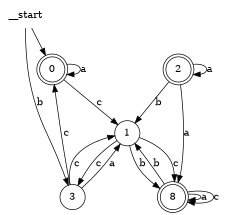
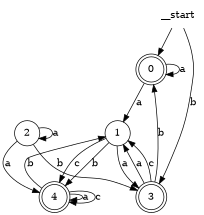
node "2": shape doublecircle -> circle
edge "2" -> "1": now "2" -> "3"
edge "0" -> "1": label "c" -> "a"
edge "3" -> "0": label "c" -> "b"
edge "1" -> "3": label "c" -> "a"
node "3": shape circle -> doublecircle
node "8": label "8" -> "4"
